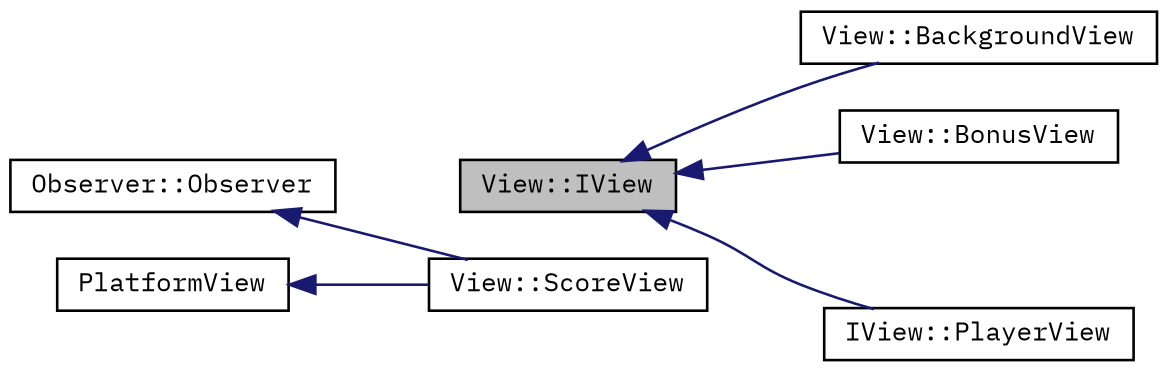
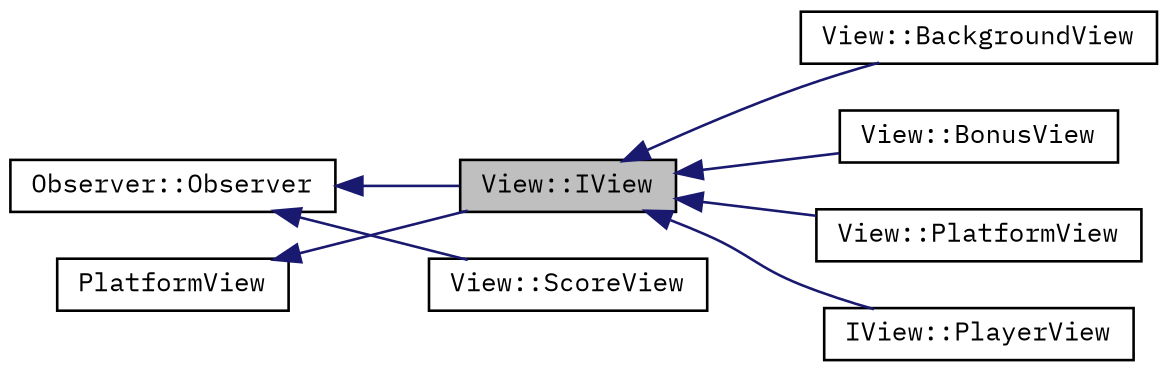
edge "View::IView" -> "Observer::Observer": added
node "View::PlatformView": added
edge "View::ScoreView" -> "PlatformView": now "View::IView" -> "PlatformView"
